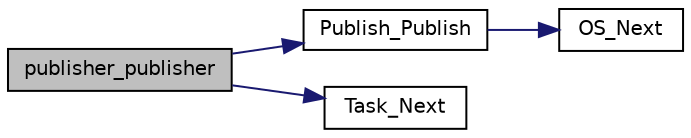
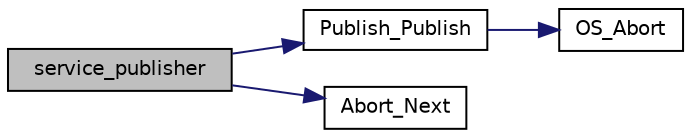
node "OS_Next": label "OS_Next" -> "OS_Abort"
node "publisher_publisher": label "publisher_publisher" -> "service_publisher"
node "Task_Next": label "Task_Next" -> "Abort_Next"
